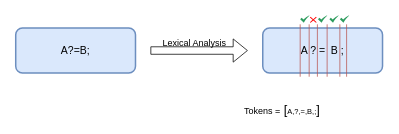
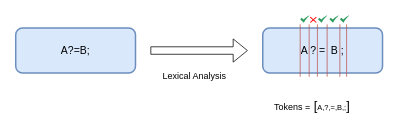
node "Lexical Analysis": moved (195, 43) -> (195, 77)
node "Tokens = [A,?,=,B,;]": moved (291, 111) -> (321, 107)
